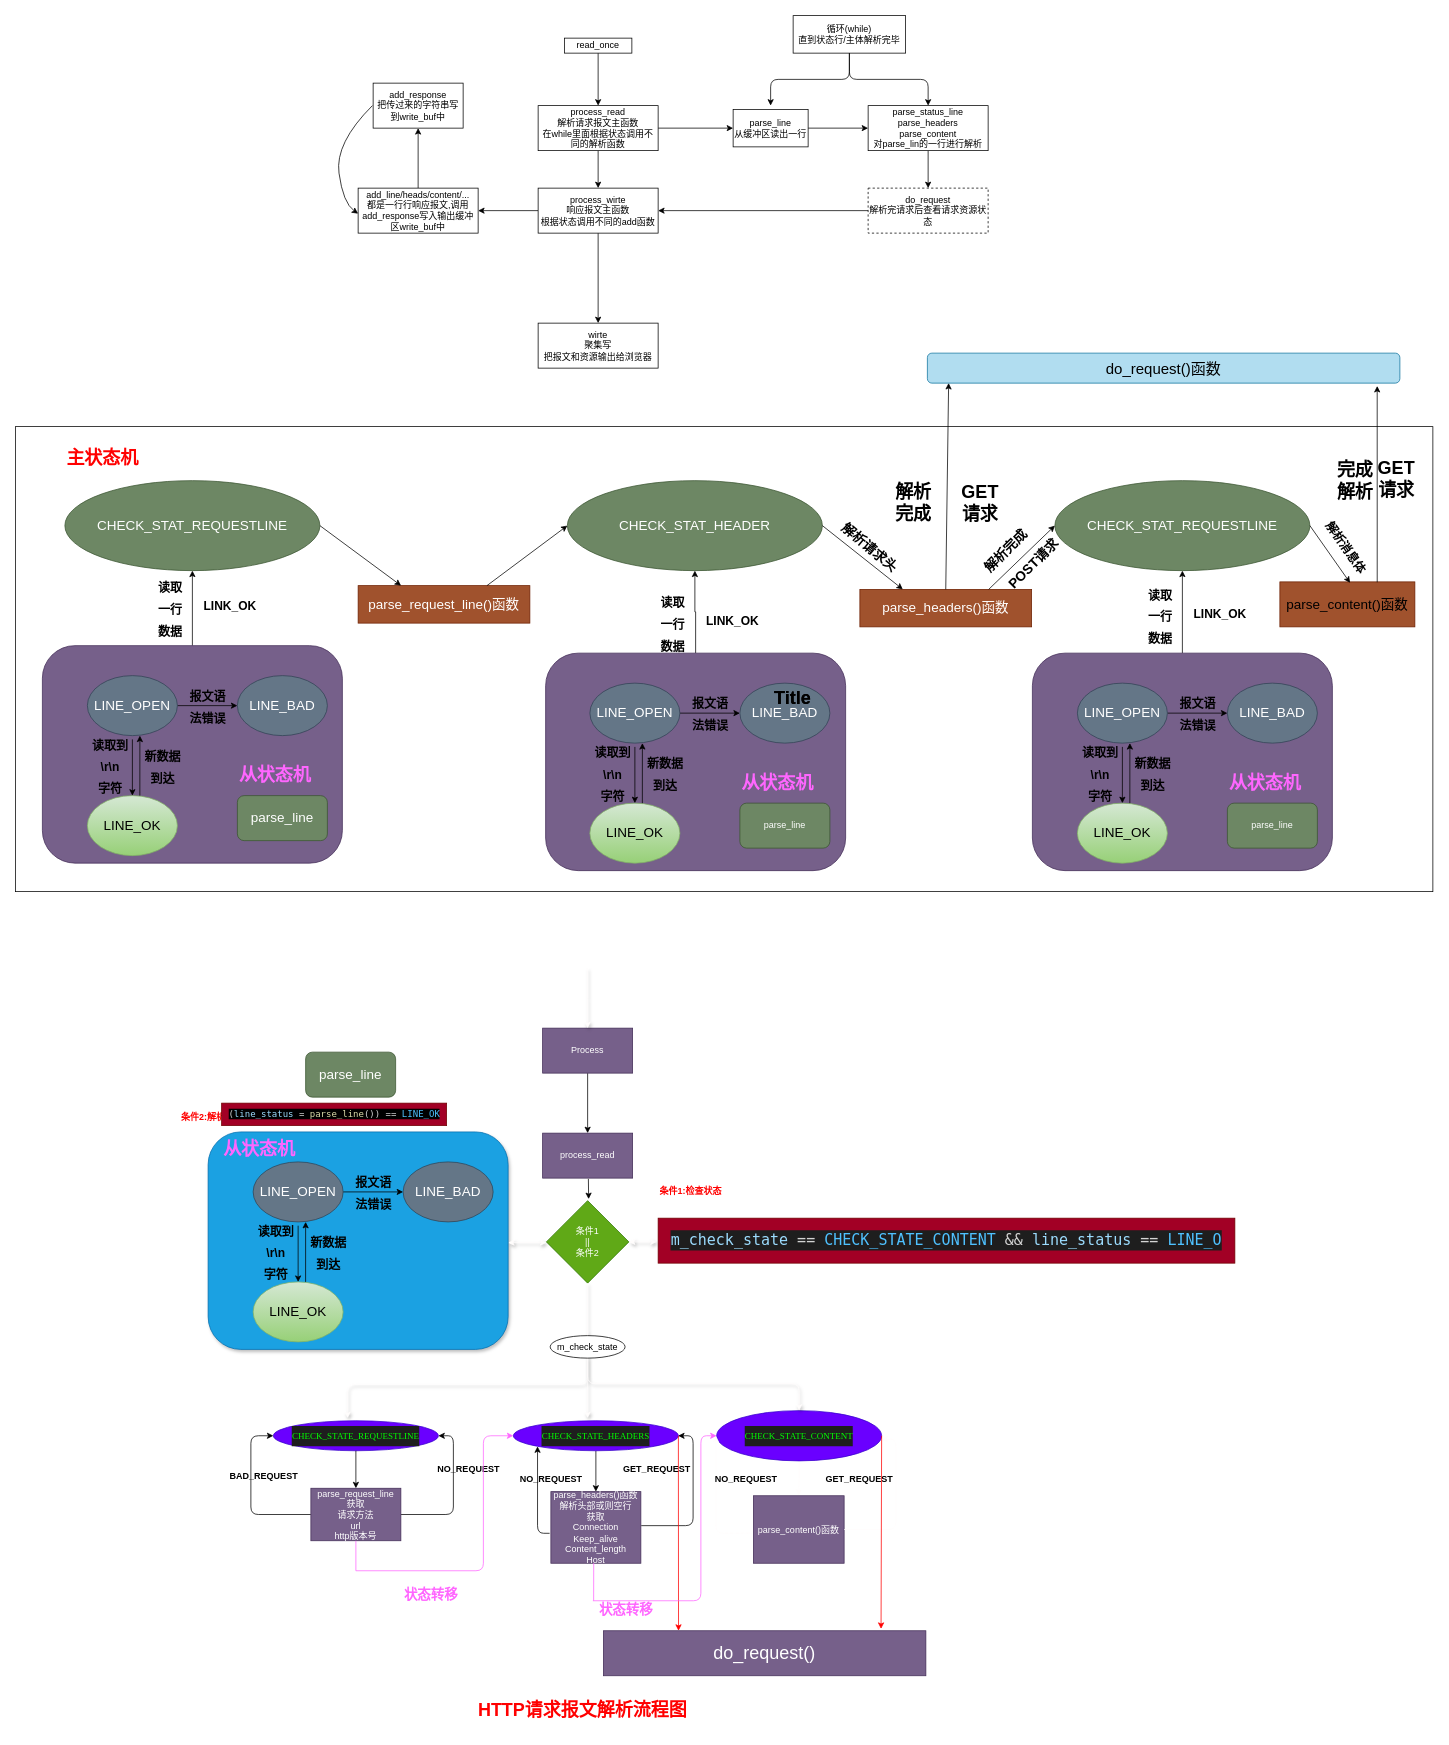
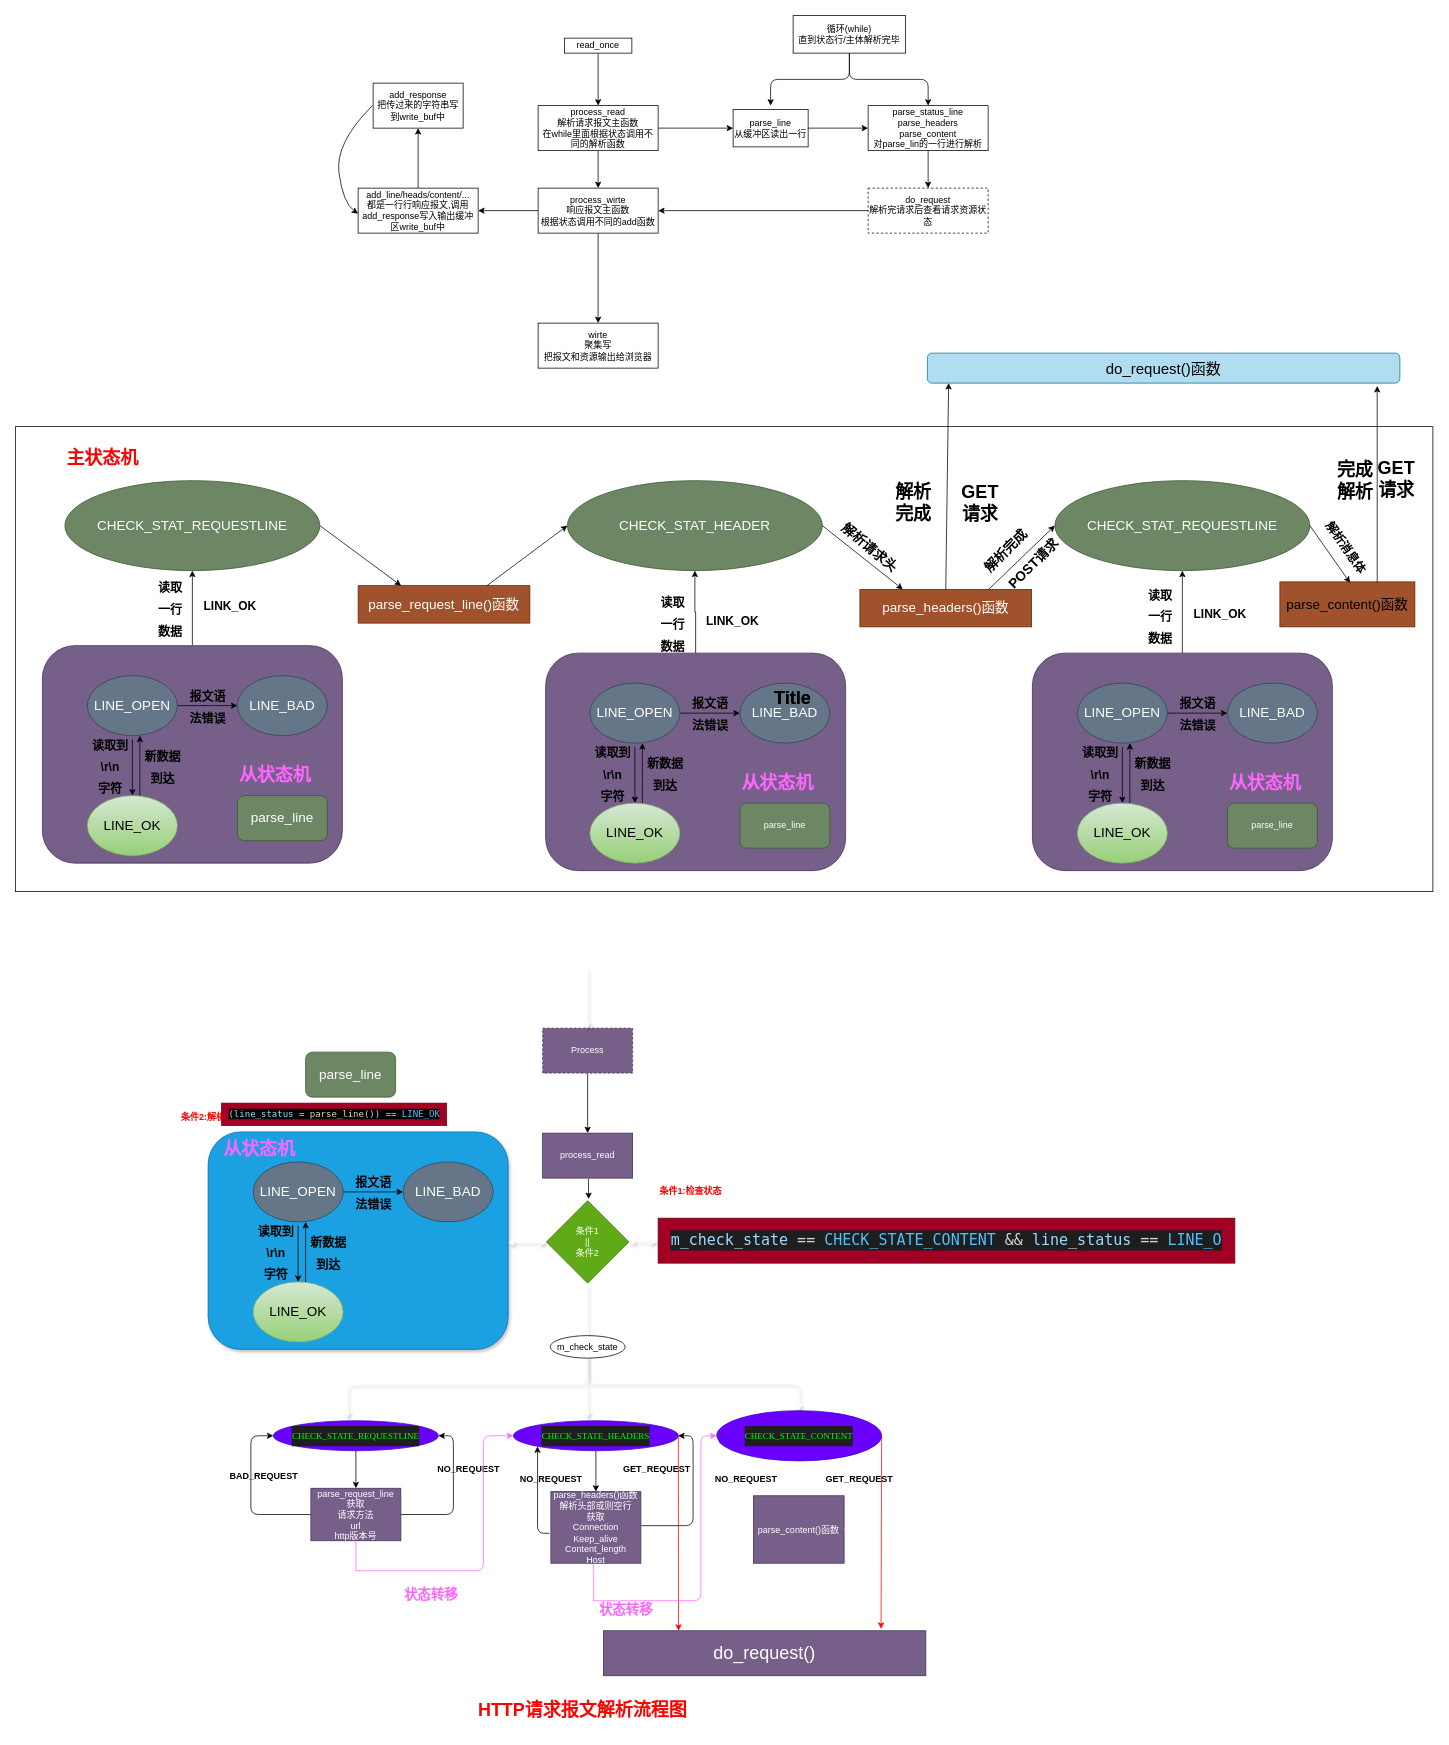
node "Process": style solid -> dashed
